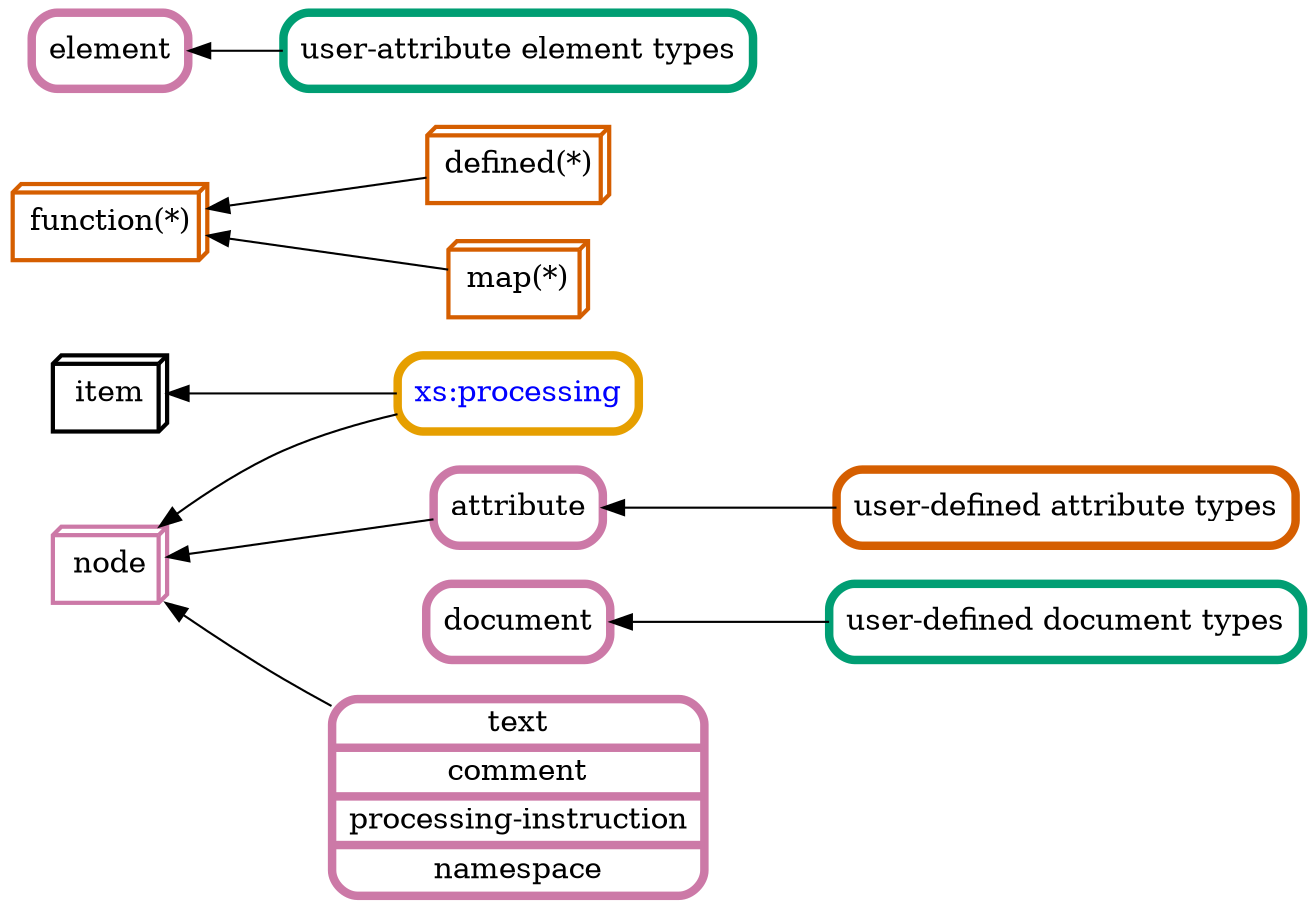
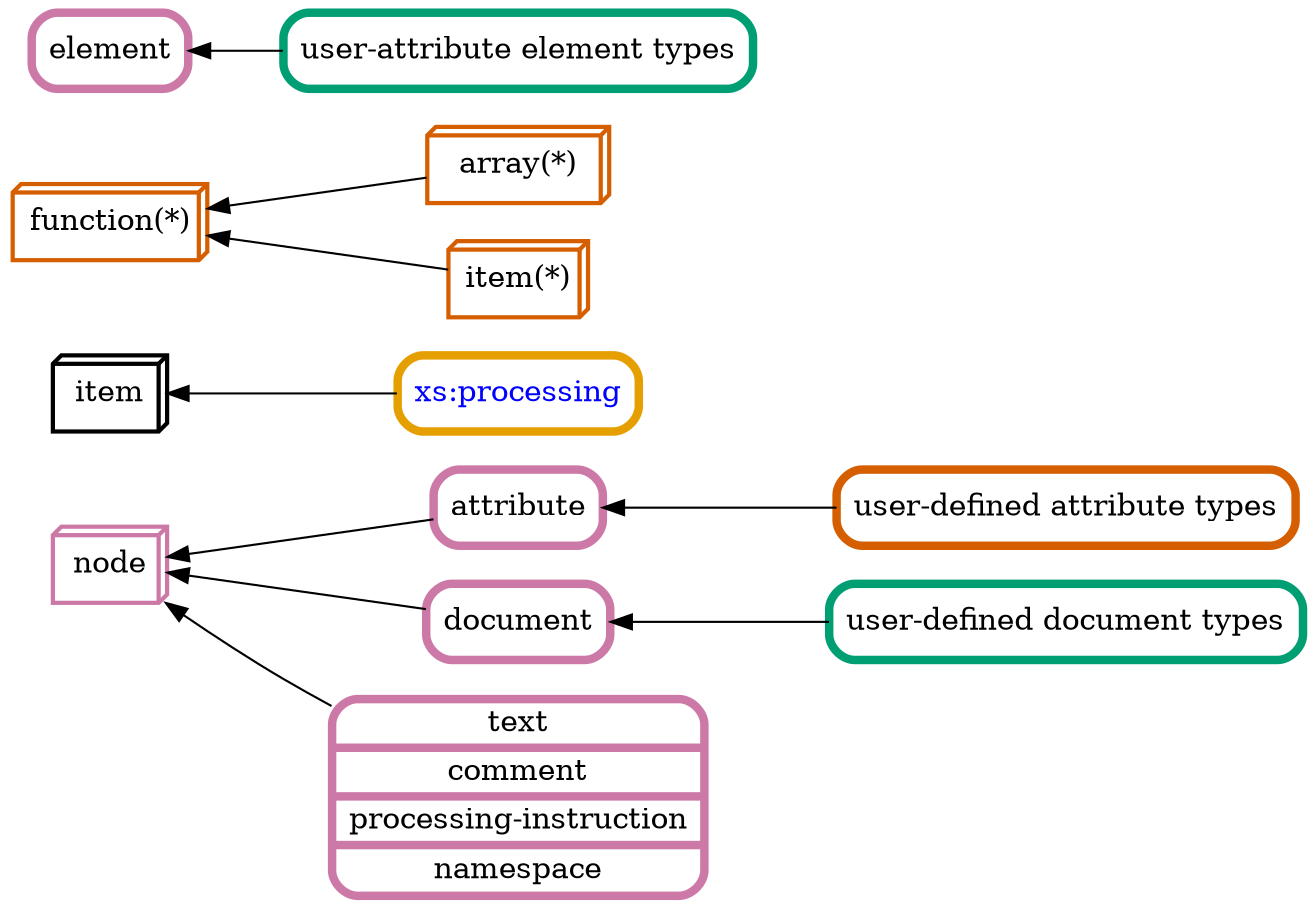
node "defined(*)": label "defined(*)" -> "array(*)"
node "map(*)": label "map(*)" -> "item(*)"
edge "xs:processing" -> "node": now "document" -> "node"
